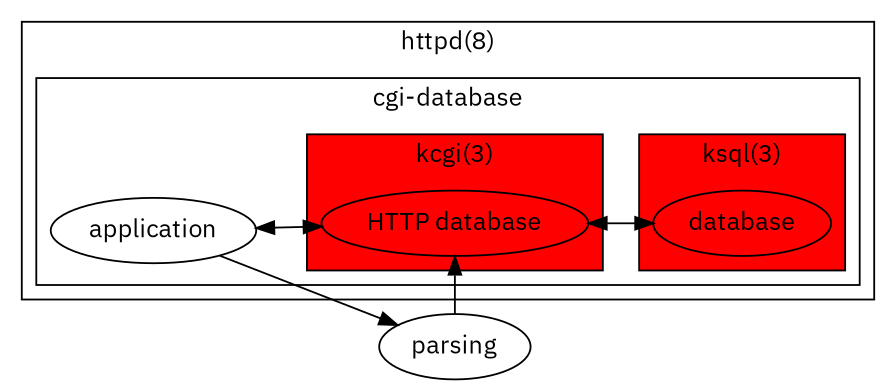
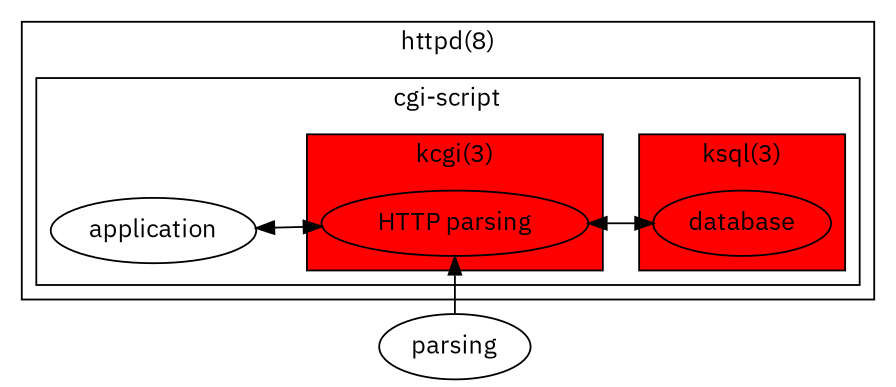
cluster "cgi-database": label "cgi-database" -> "cgi-script"
node "HTTP database": label "HTTP database" -> "HTTP parsing"
edge "application" -> "parsing": removed
